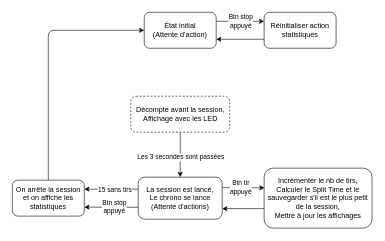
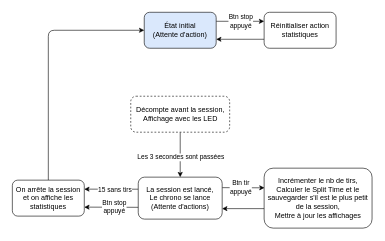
node "État initial (Attente d'action)": fillcolor #ffffff -> #dae8fc
